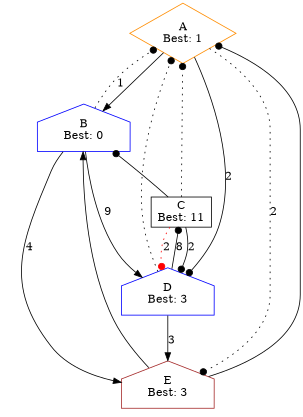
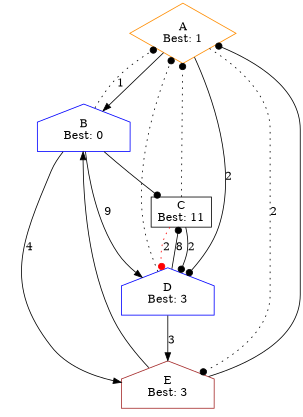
edge "C Best: 11" -> "B Best: 0": reversed
